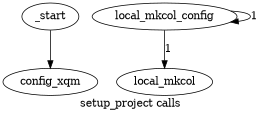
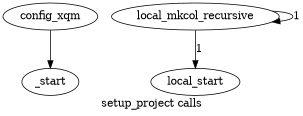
node "local_mkcol_config": label "local_mkcol_config" -> "local_mkcol_recursive"
edge "_start" -> "config_xqm": reversed
node "local_mkcol": label "local_mkcol" -> "local_start"
